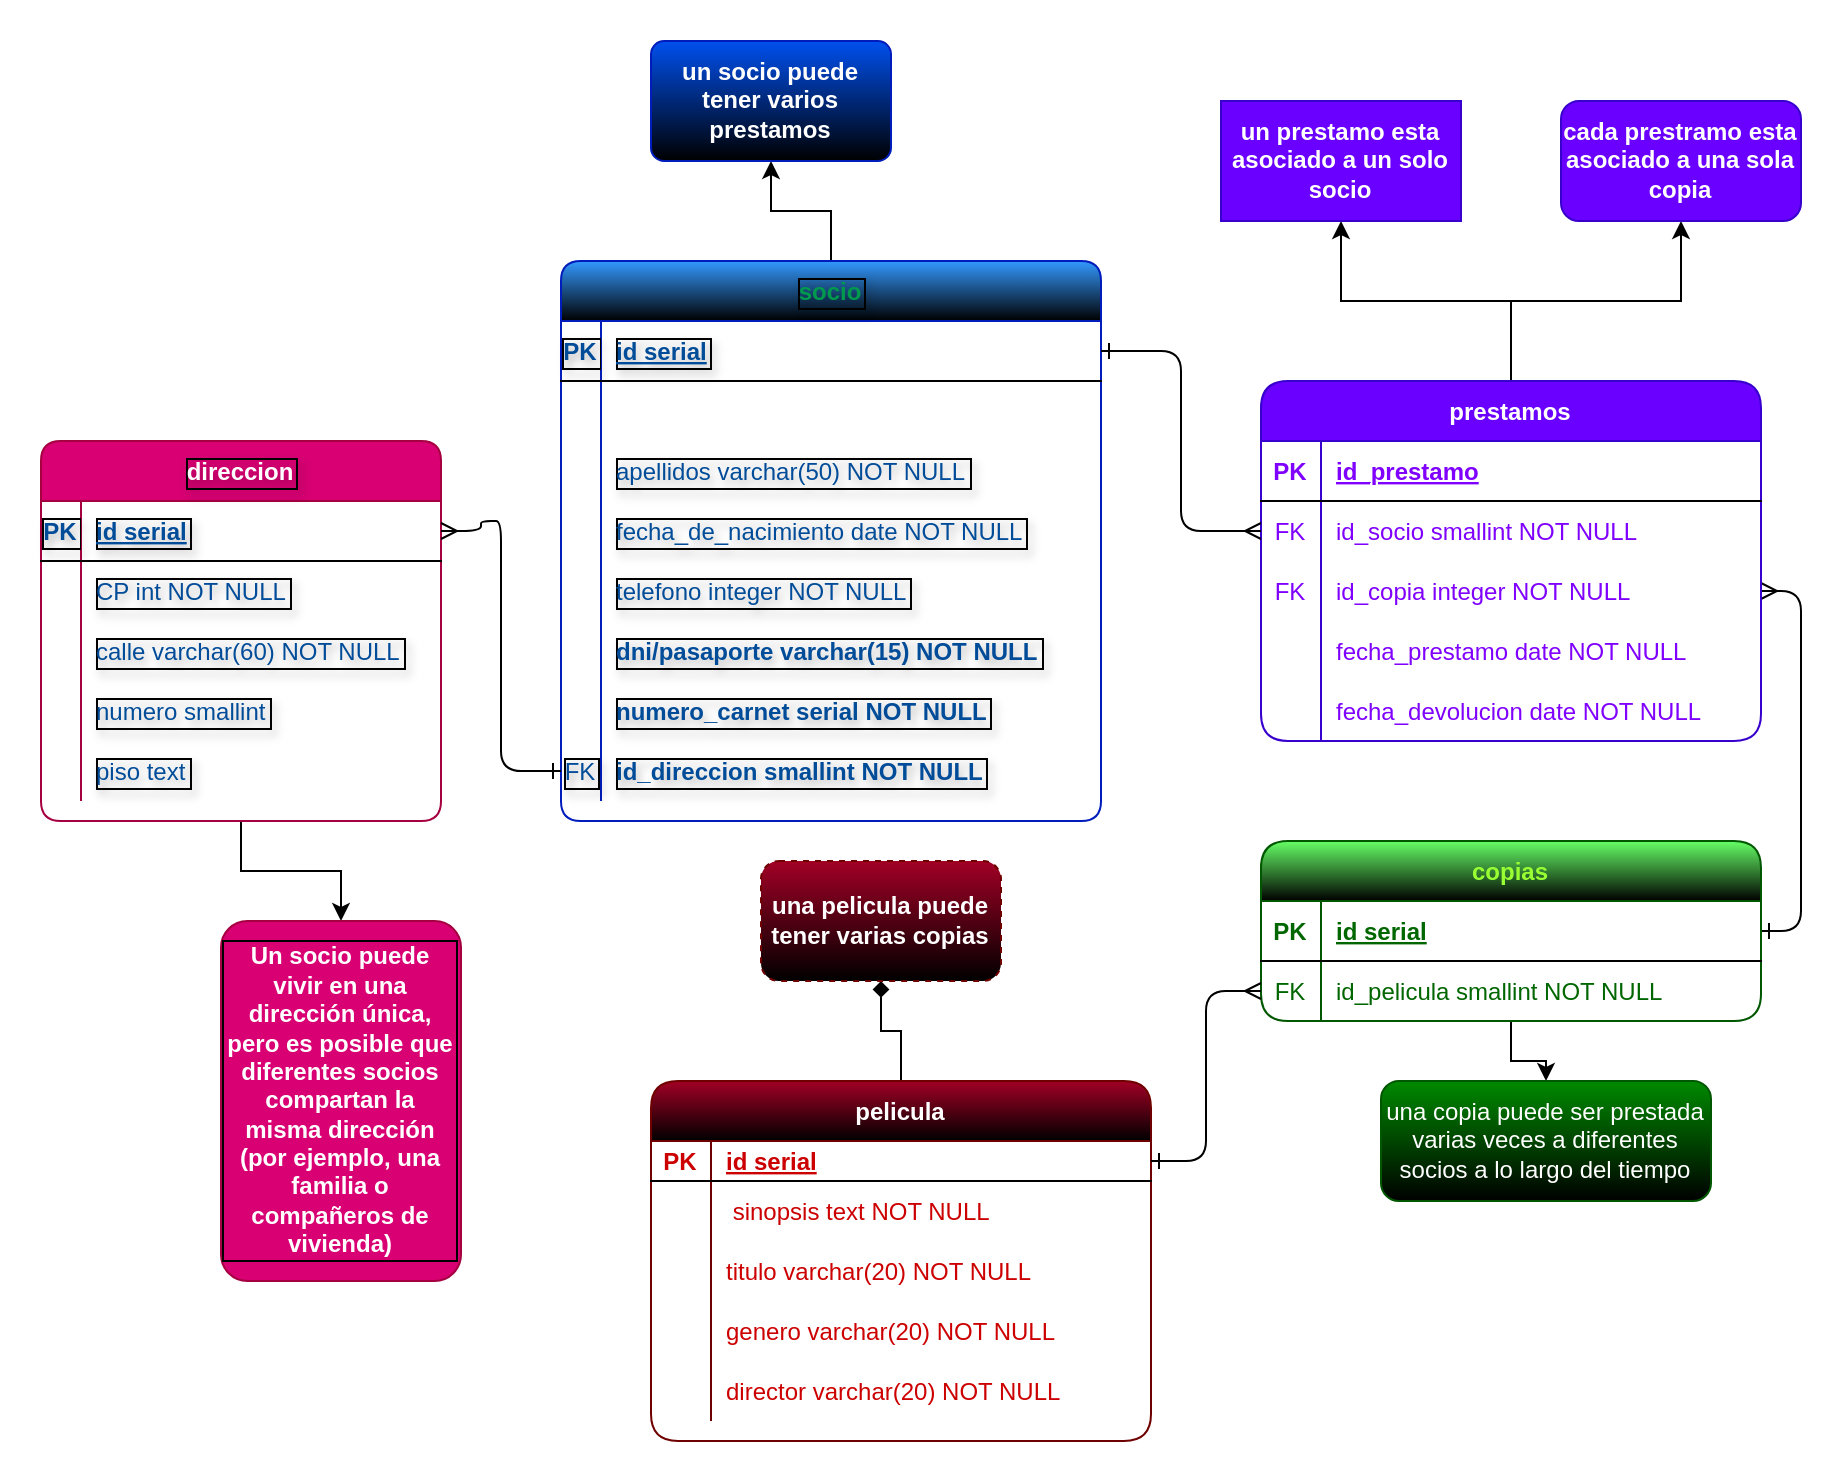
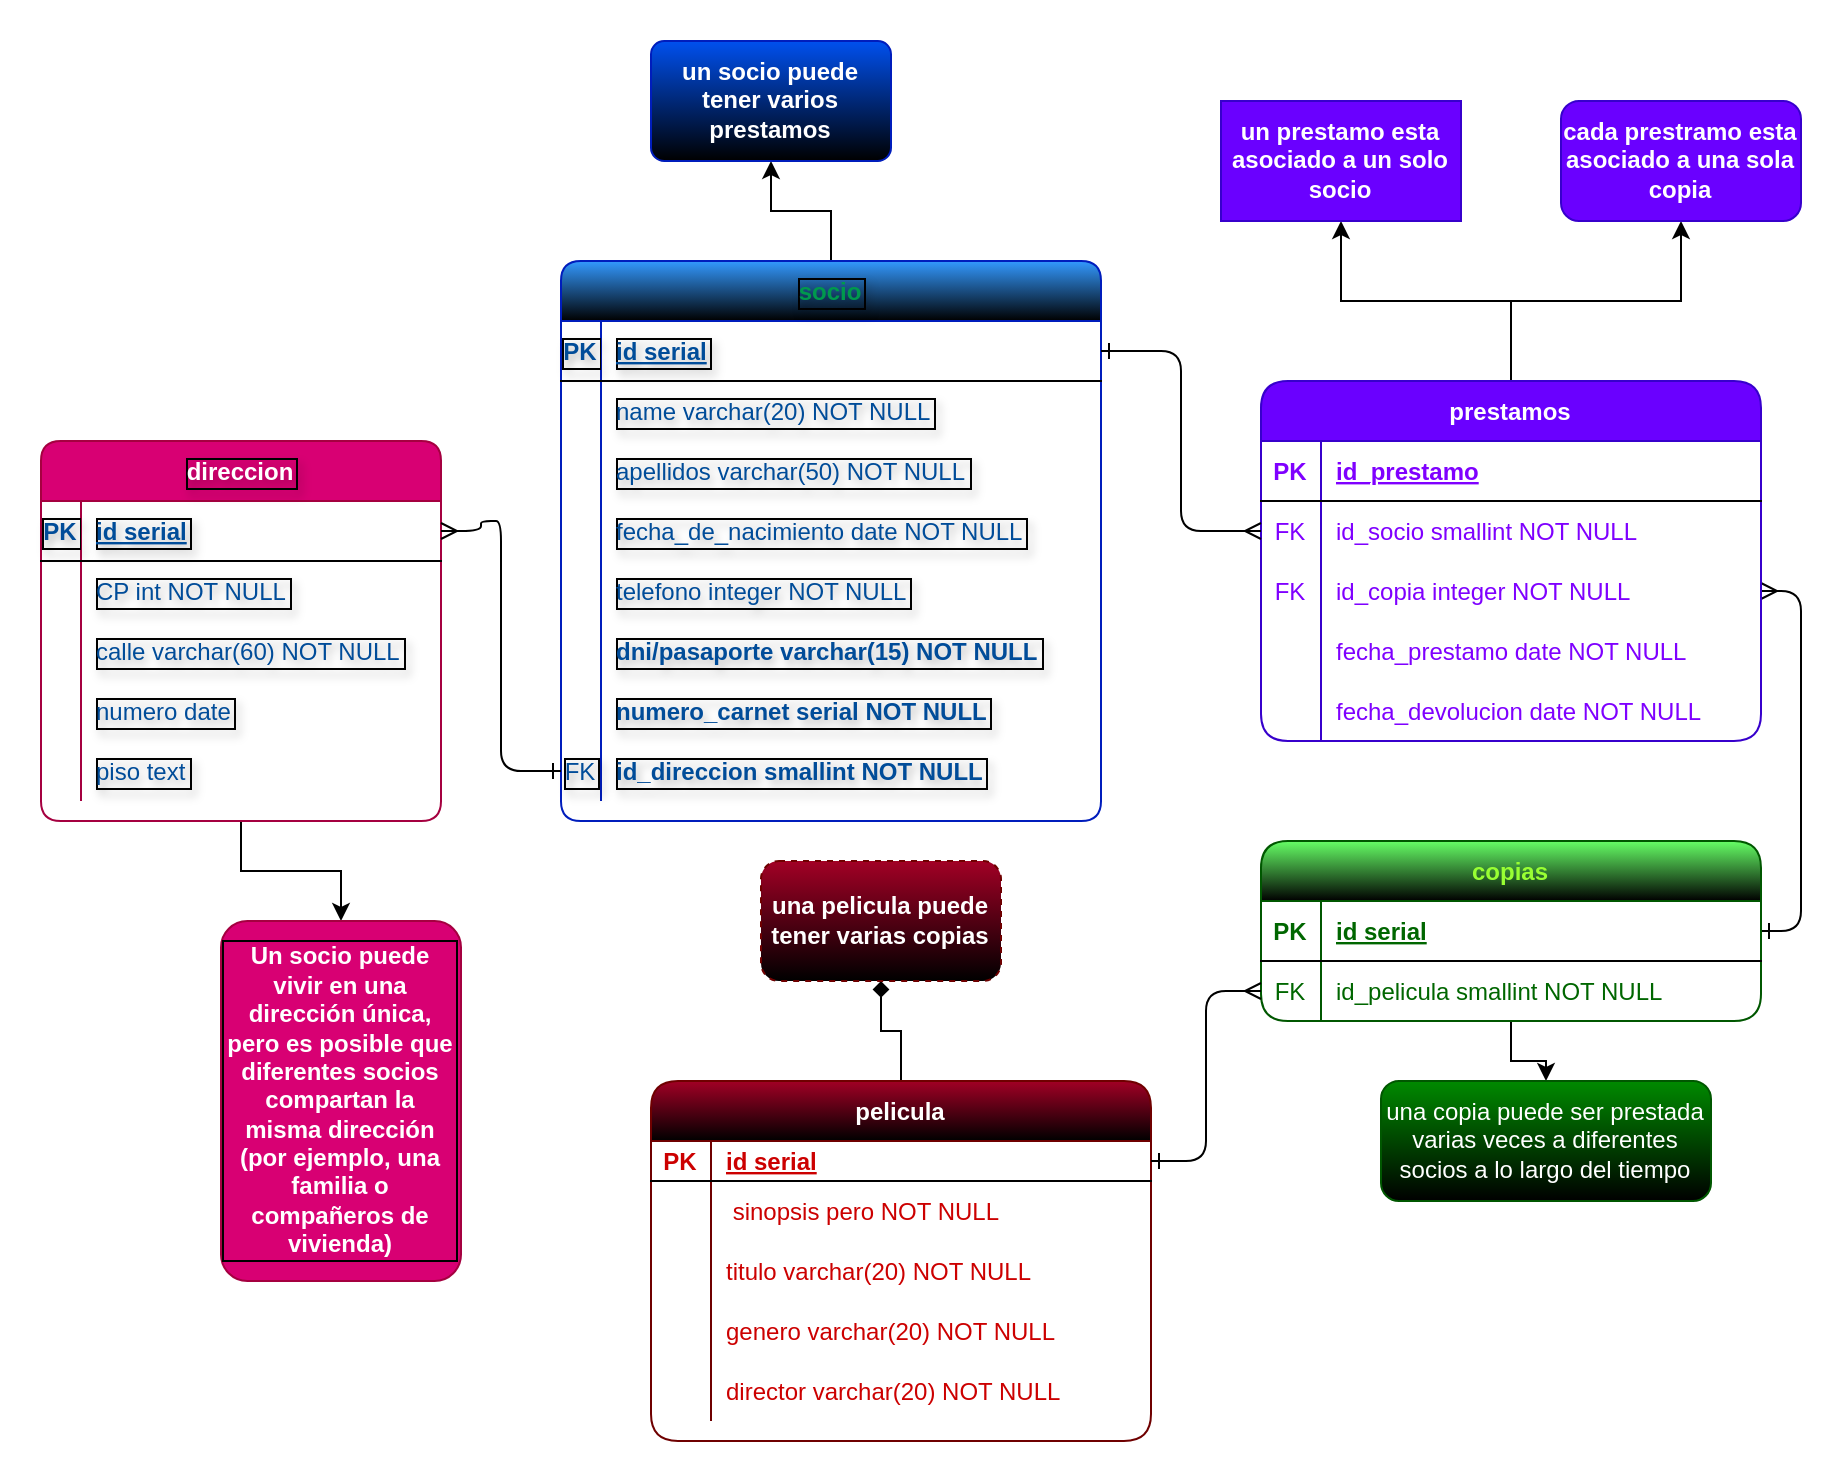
node "name varchar(20) NOT NULL": added
node "numero smallint": label "numero smallint" -> "numero date"
node "sinopsis text NOT NULL": label "sinopsis text NOT NULL" -> "sinopsis pero NOT NULL"
